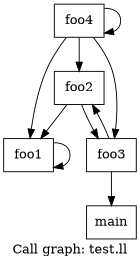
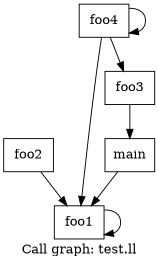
edge "foo4" -> "foo2": removed
edge "foo2" -> "foo3": removed
edge "foo3" -> "foo2": removed
edge "main" -> "foo1": added
